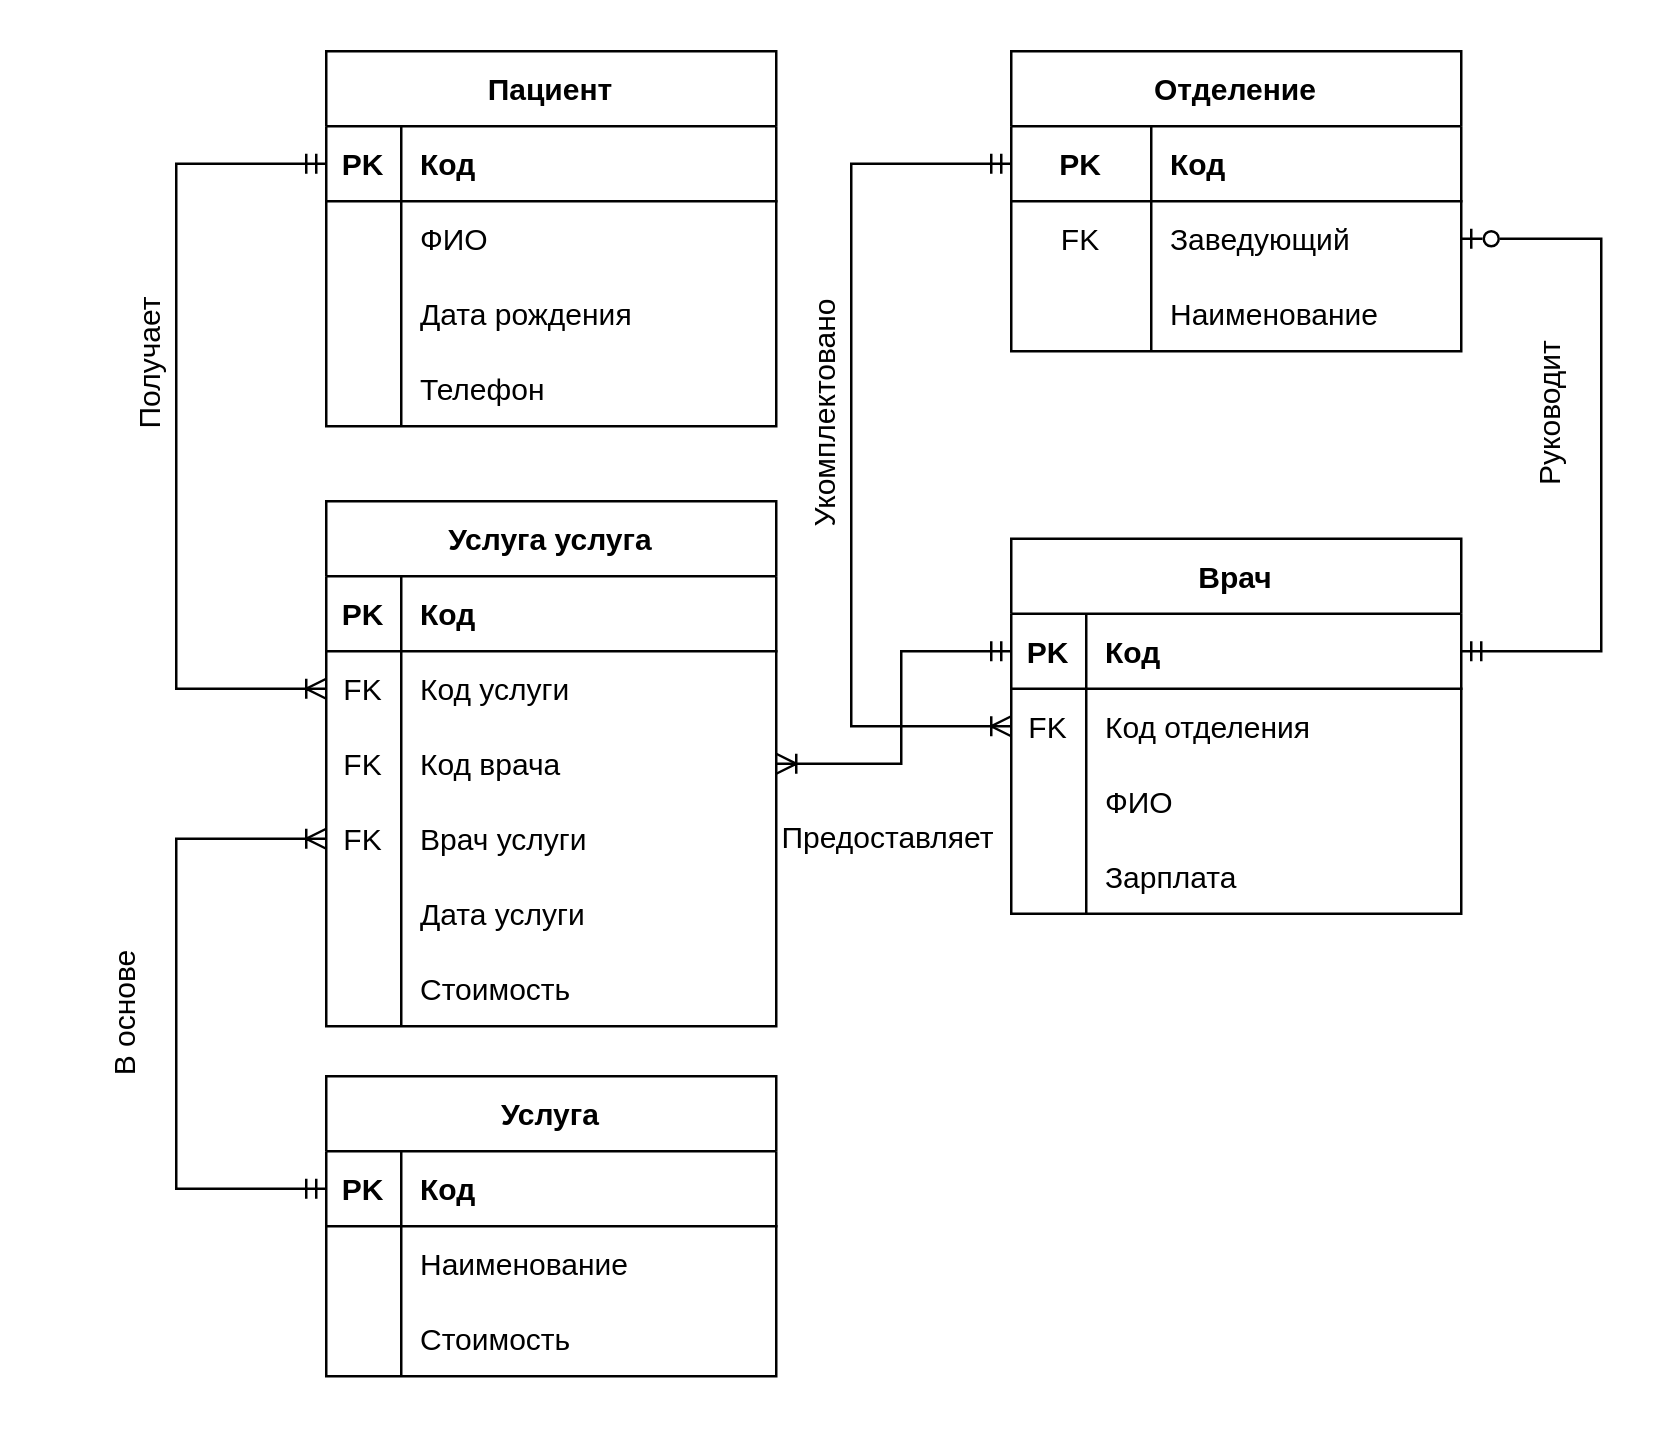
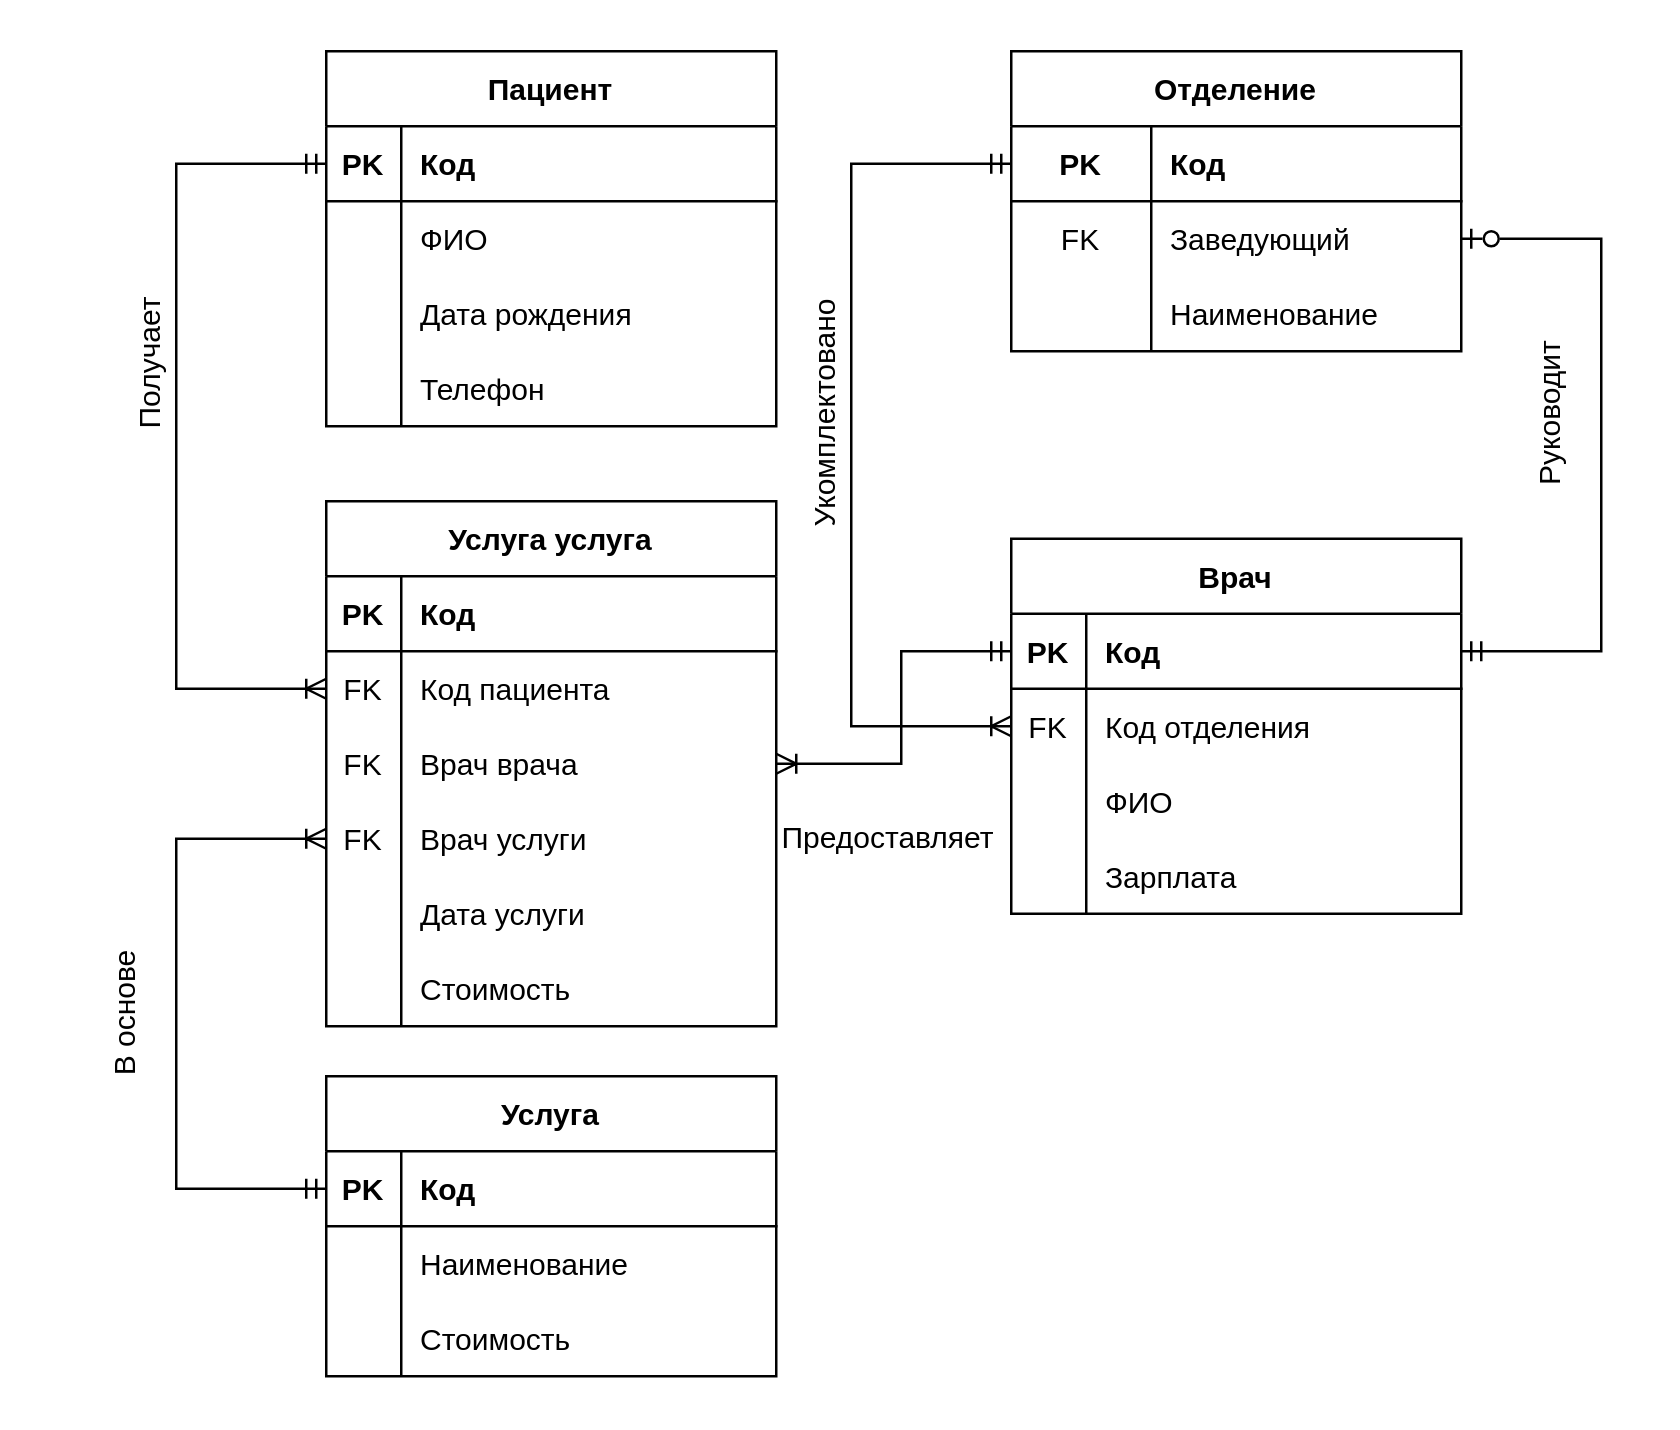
node "Код услуги": label "Код услуги" -> "Код пациента"
node "Код врача": label "Код врача" -> "Врач врача"
